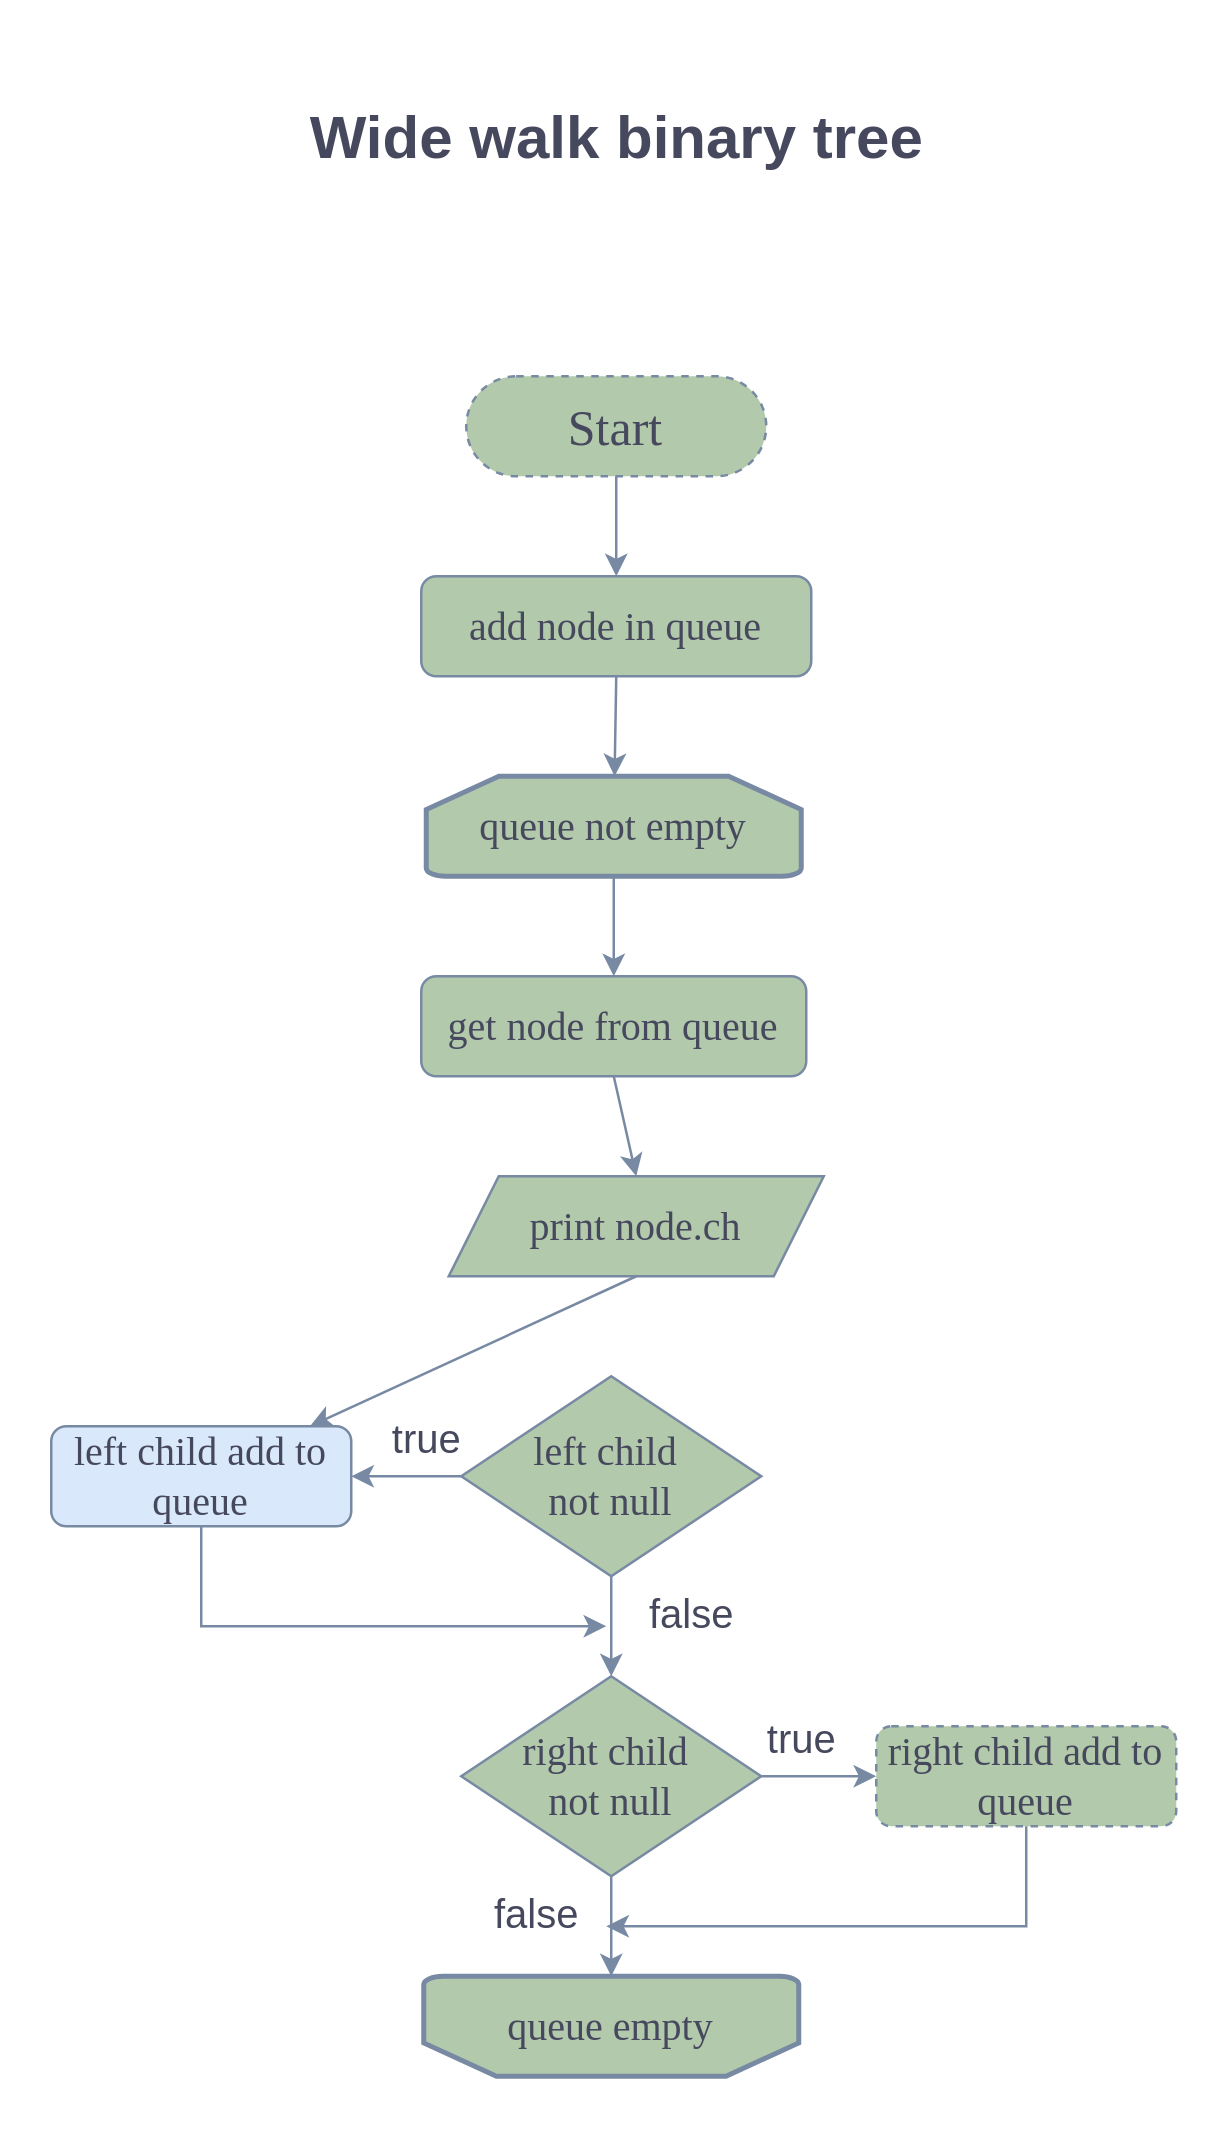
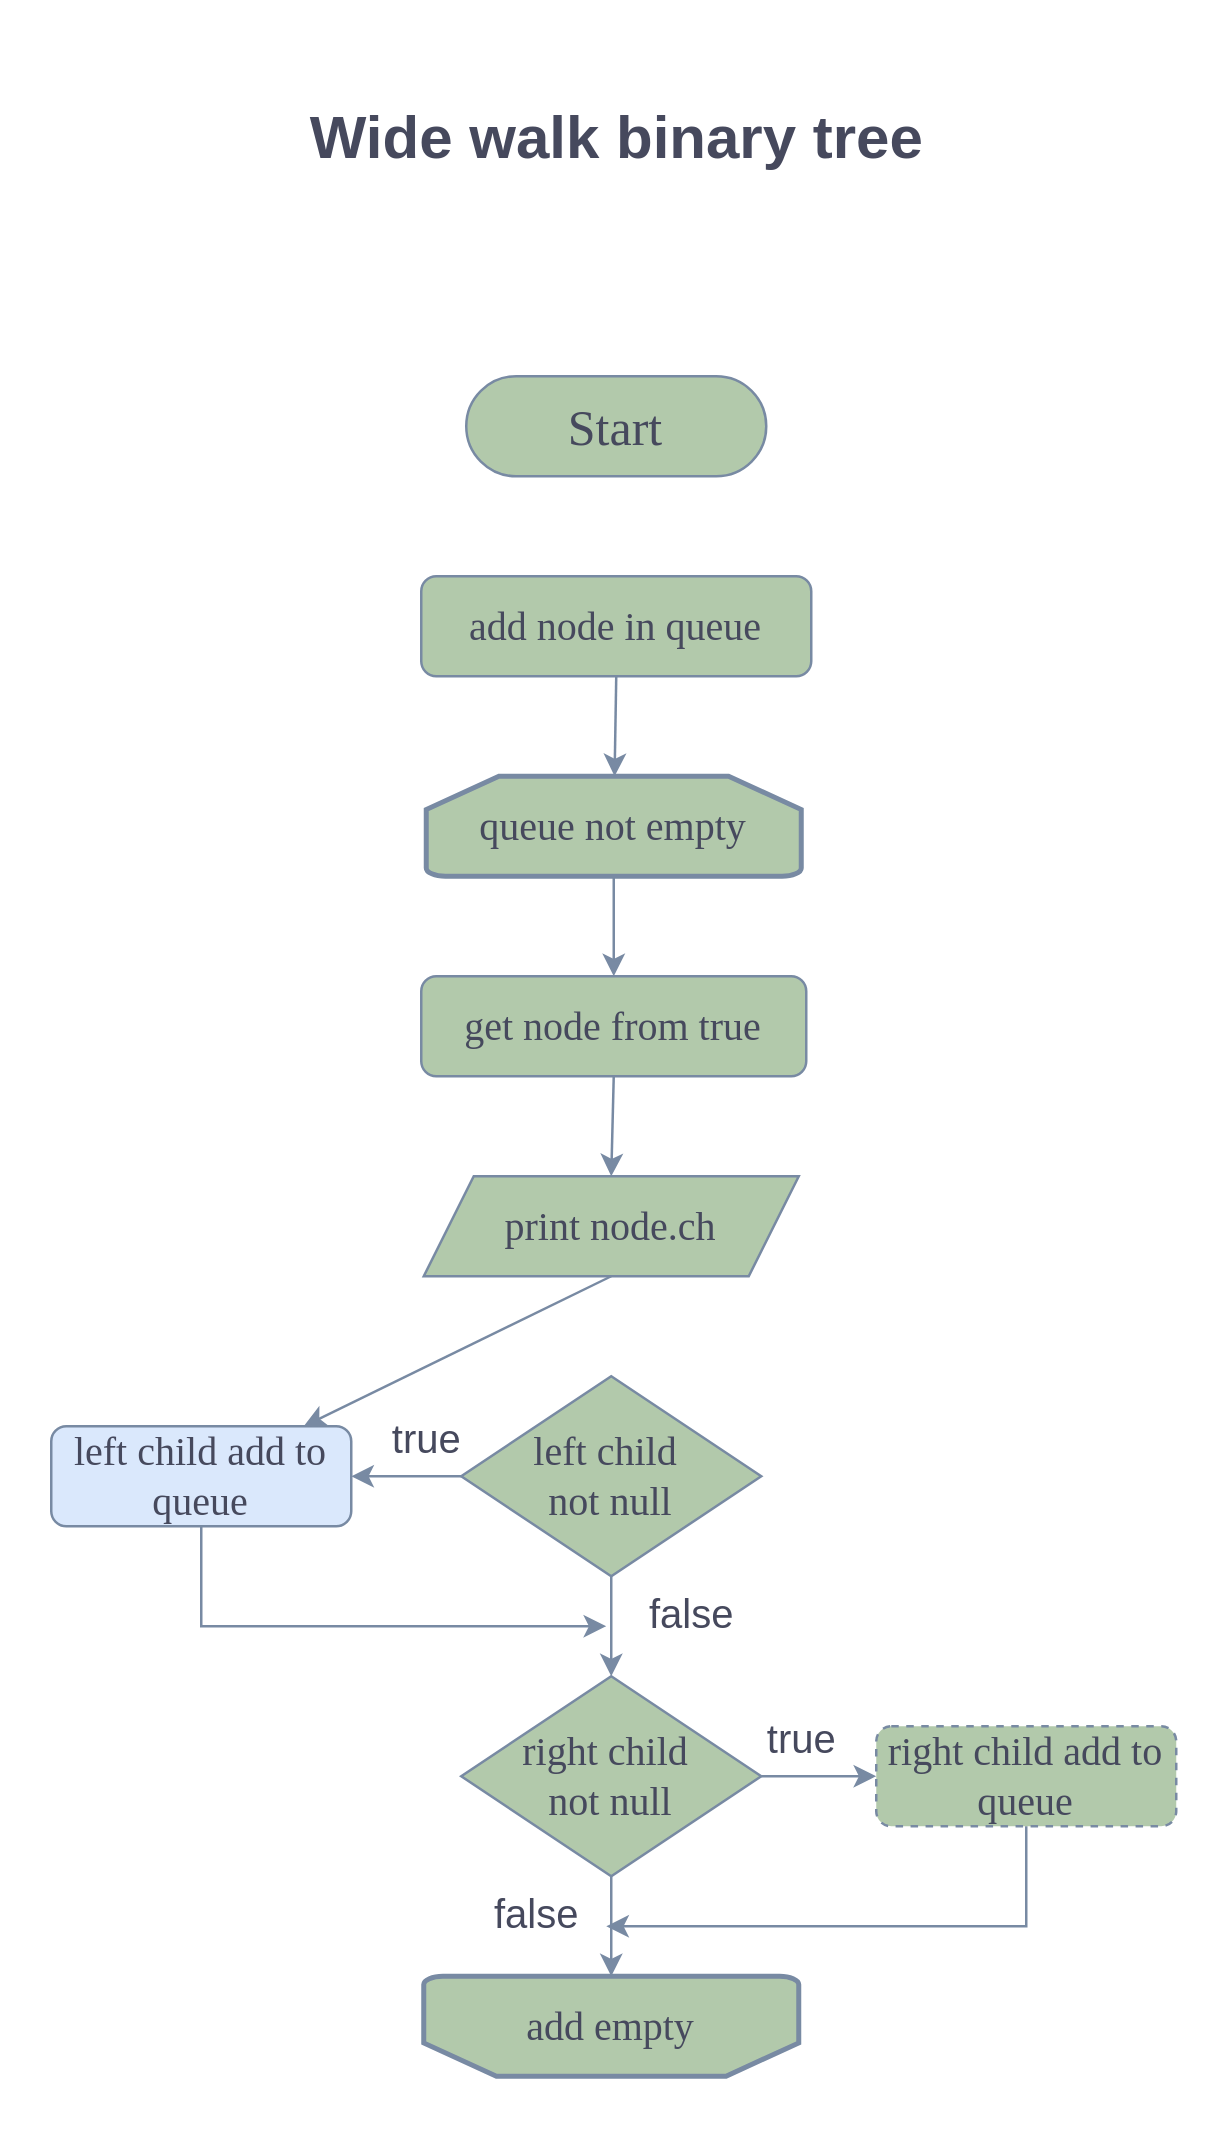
node "Start": style dashed -> solid
edge "Start" -> "add node in queue": removed
node "get node from queue": label "get node from queue" -> "get node from true"
node "print node.ch": moved (636, 1226) -> (611, 1226)
node "queue empty": label "queue empty" -> "add empty"
